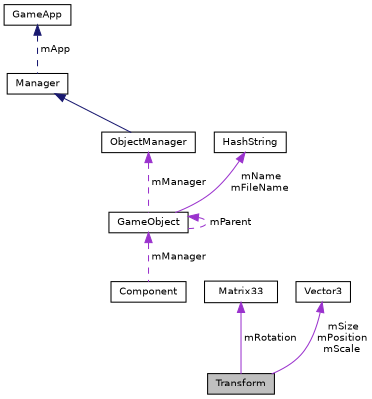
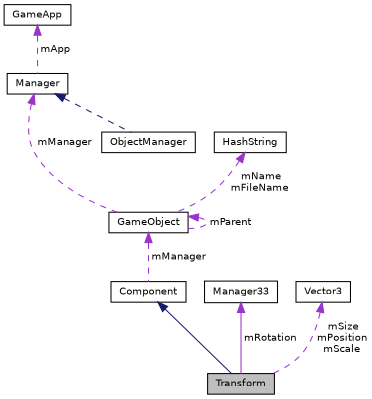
edge "Manager" -> "GameApp": color midnightblue -> darkorchid3
edge "ObjectManager" -> "Manager": style solid -> dashed
edge "GameObject" -> "ObjectManager": now "GameObject" -> "Manager"
edge "GameObject" -> "HashString": style solid -> dashed
node "Matrix33": label "Matrix33" -> "Manager33"
edge "Transform" -> "Component": added
edge "Transform" -> "Vector3": style solid -> dashed
